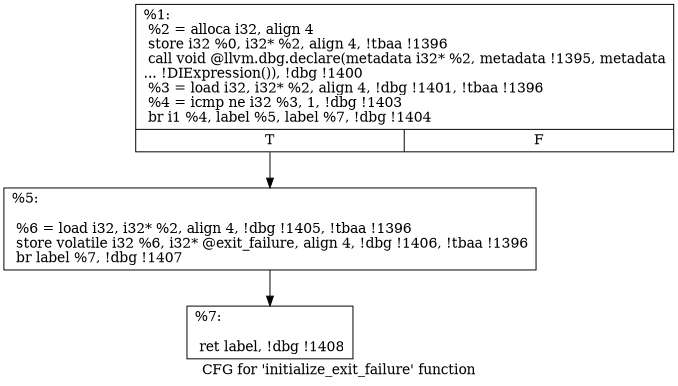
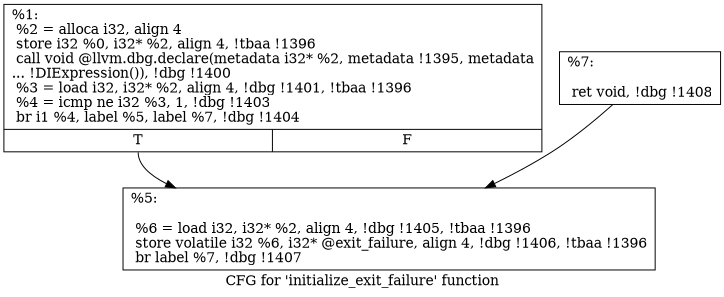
edge "%5:" -> "%7:": reversed
node "%7:": text "ret label, !dbg !1408" -> "ret void, !dbg !1408"
